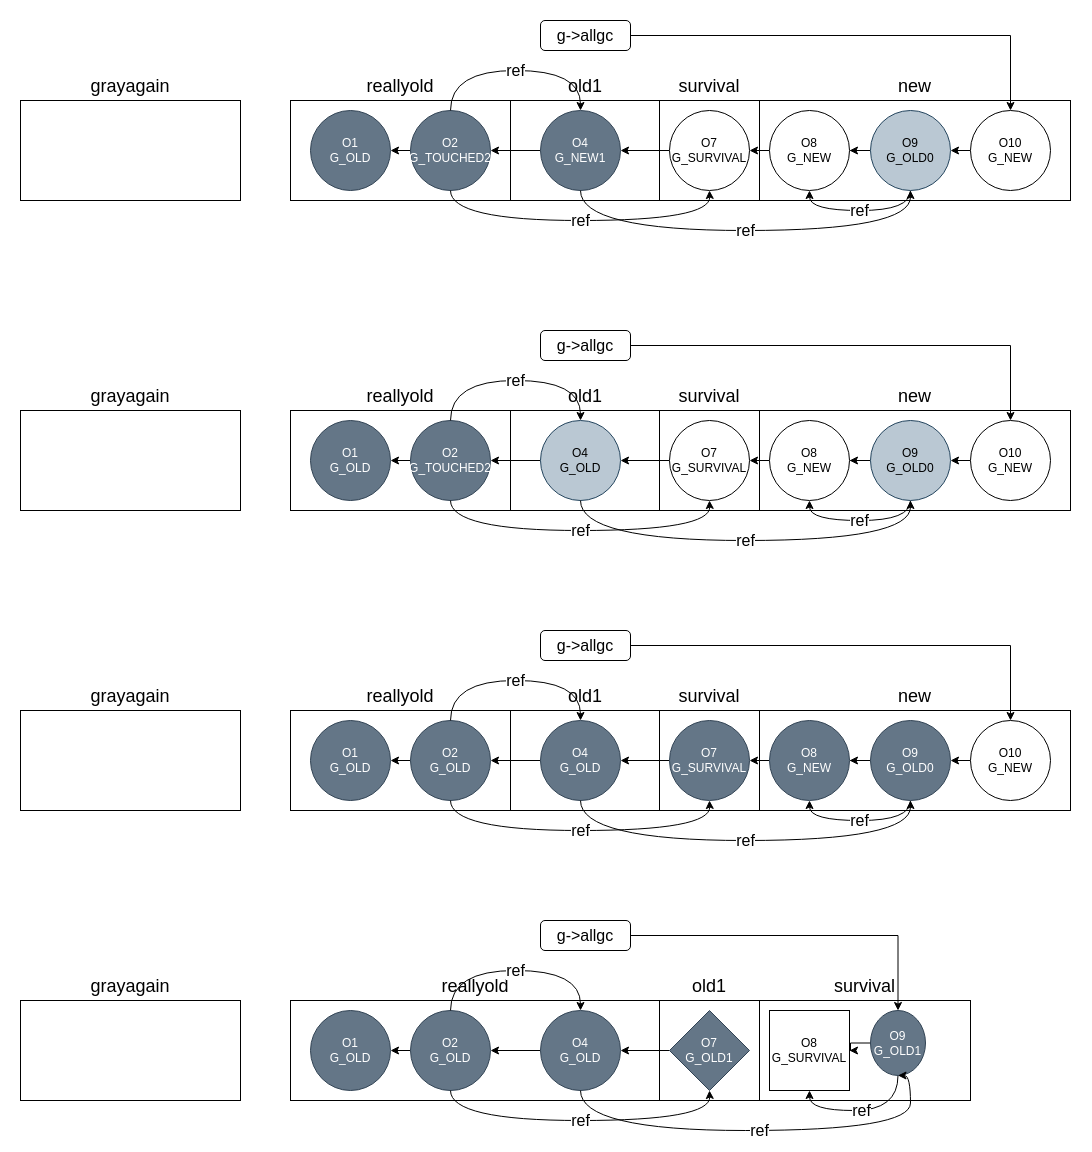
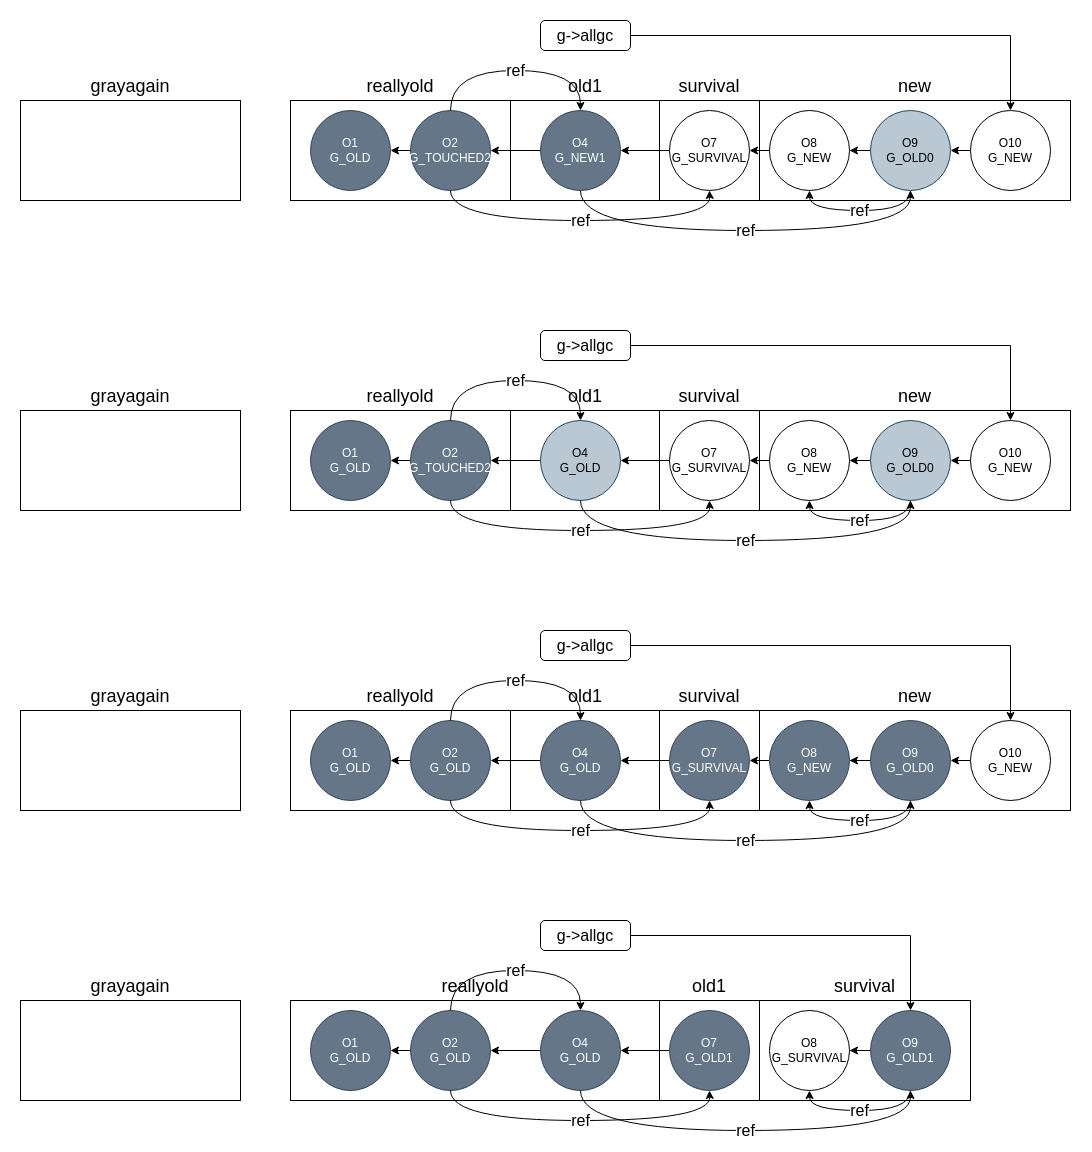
node "O9 G_OLD1": size 55x65 -> 80x80
node "O7 G_OLD1": shape diamond -> ellipse
node "O8 G_SURVIVAL": shape rectangle -> ellipse
